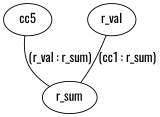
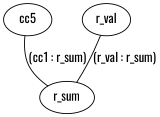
edge "cc5" -- "r_sum": label "(r_val : r_sum)" -> "(cc1 : r_sum)"
edge "r_val" -- "r_sum": label "(cc1 : r_sum)" -> "(r_val : r_sum)"
